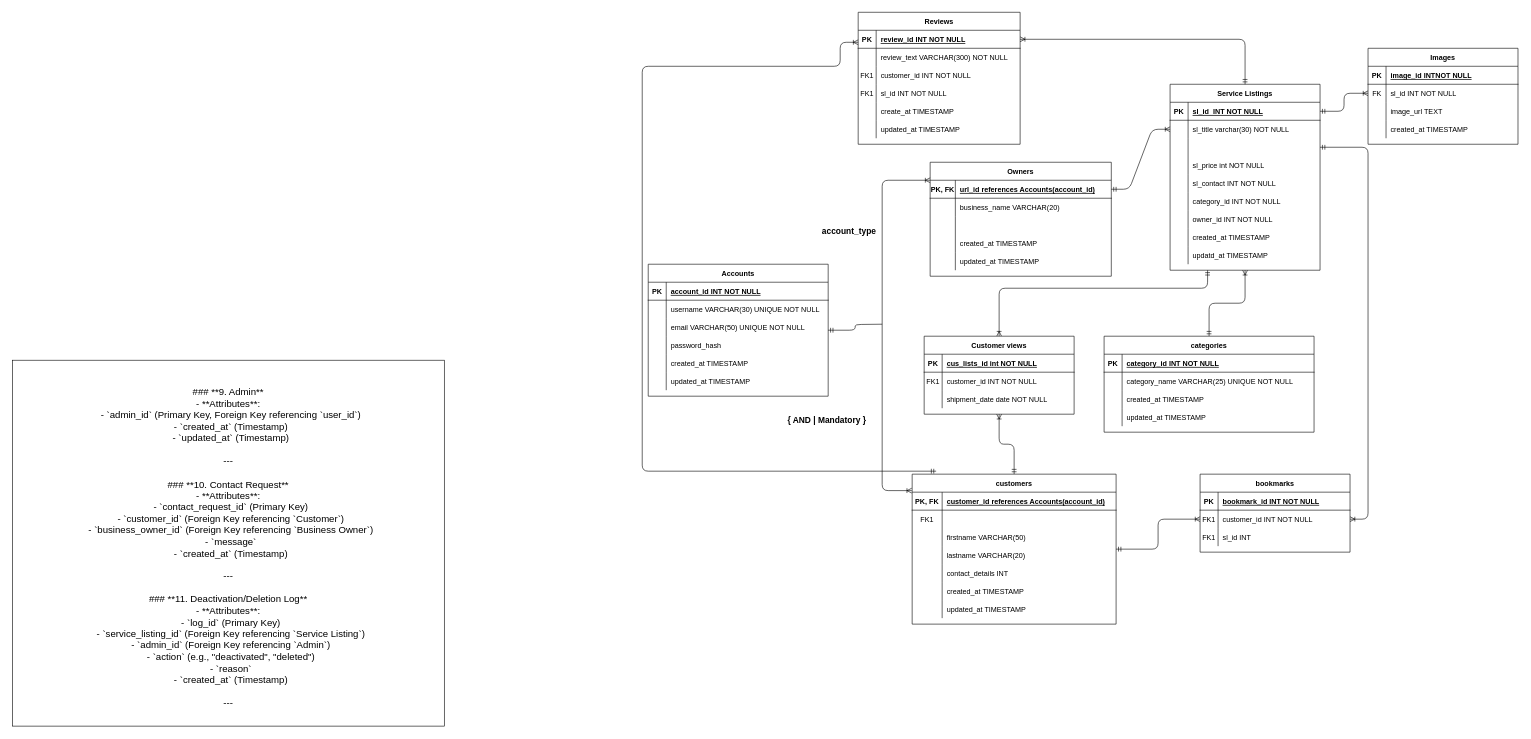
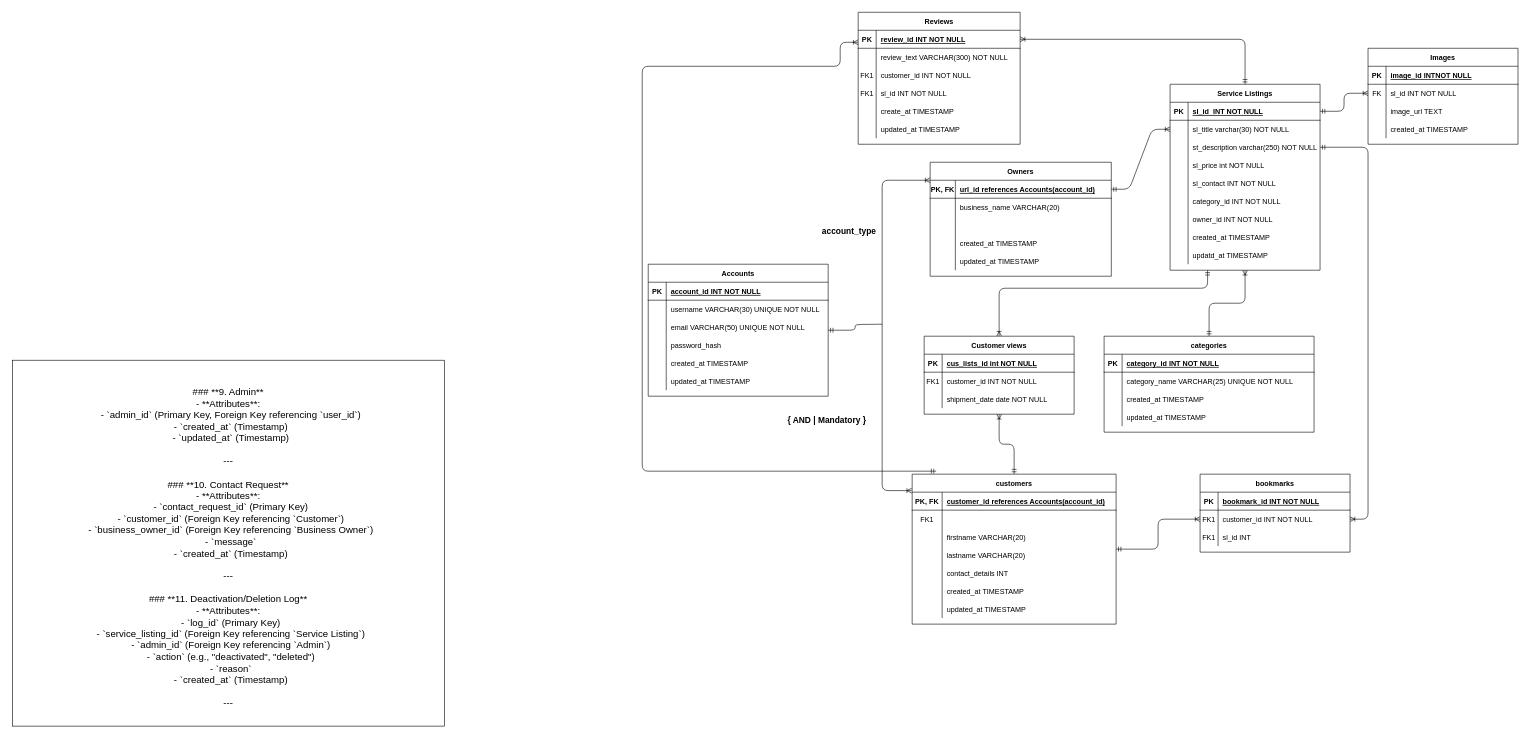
node "st_description varchar(250) NOT NULL": added
node "firstname VARCHAR(50)": label "firstname VARCHAR(50)" -> "firstname VARCHAR(20)"
